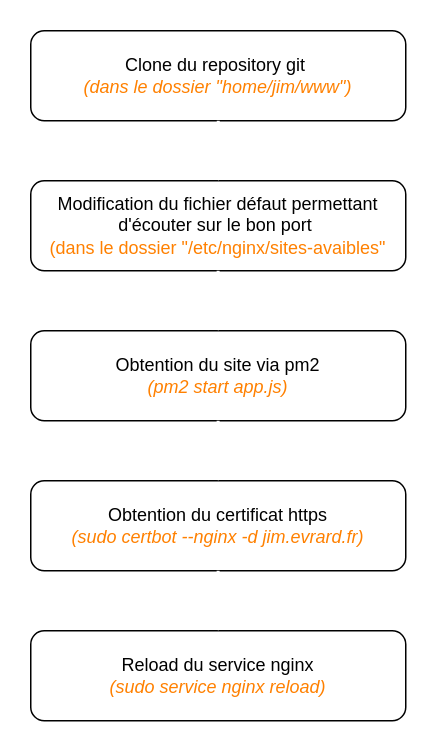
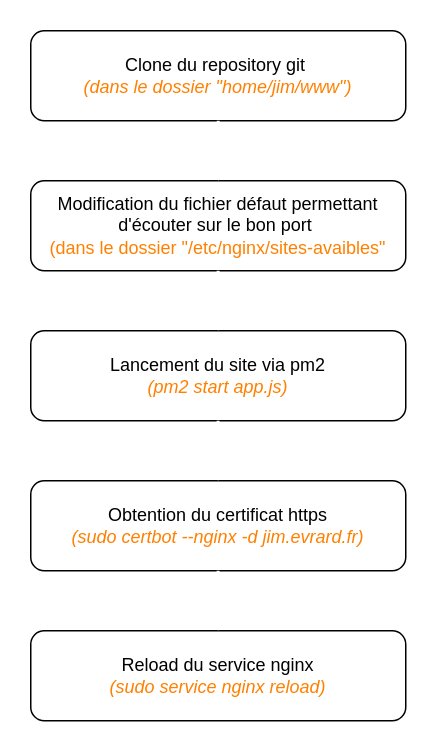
node "Obtention du site via pm2 (pm2 start app.js)": label "Obtention du site via pm2 (pm2 start app.js)" -> "Lancement du site via pm2 (pm2 start app.js)"
